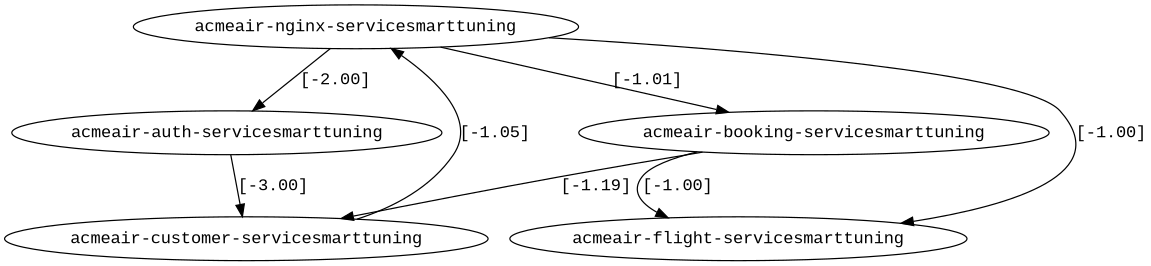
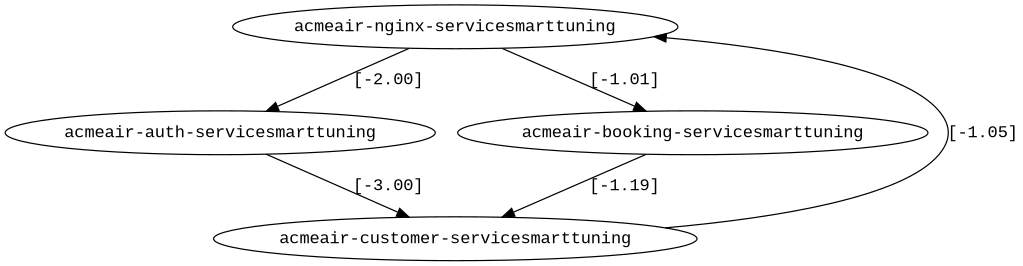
node "acmeair-flight-servicesmarttuning": removed
